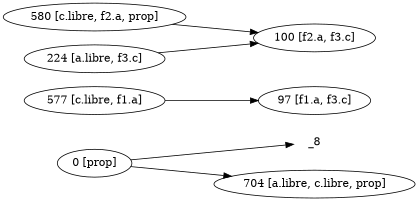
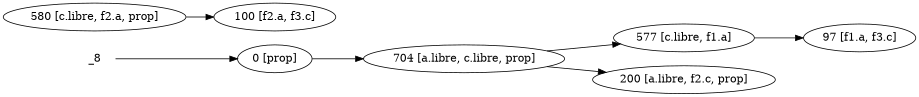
edge "704 [a.libre, c.libre, prop]" -> "577 [c.libre, f1.a]": added
node "224 [a.libre, f3.c]": removed
node "200 [a.libre, f2.c, prop]": added
edge "0 [prop]" -> "_8": reversed
